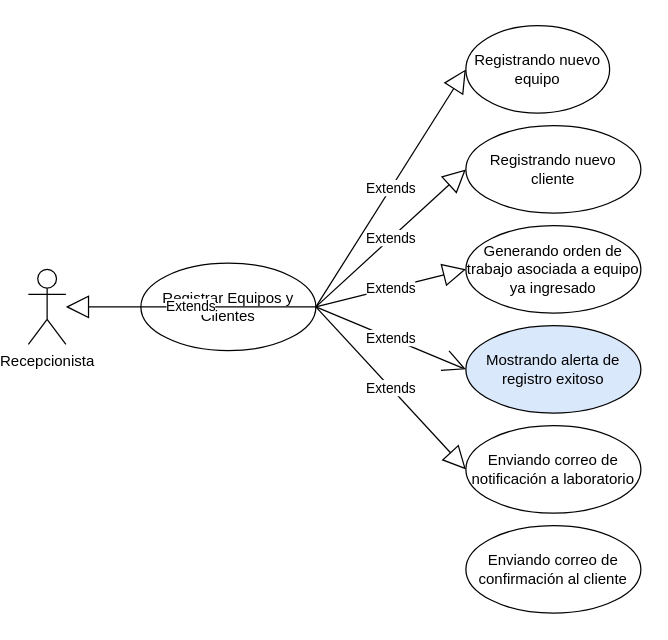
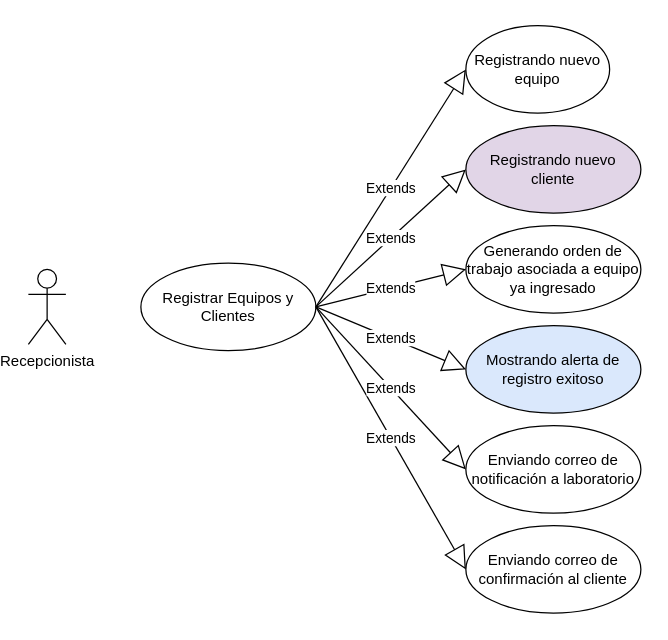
node "Registrando nuevo cliente": fillcolor #ffffff -> #e1d5e7
edge "Registrar Equipos y Clientes" -> "Recepcionista": now "Registrar Equipos y Clientes" -> "Enviando correo de confirmación al cliente"
edge "Registrar Equipos y Clientes" -> "Mostrando alerta de registro exitoso": arrowhead open -> block
